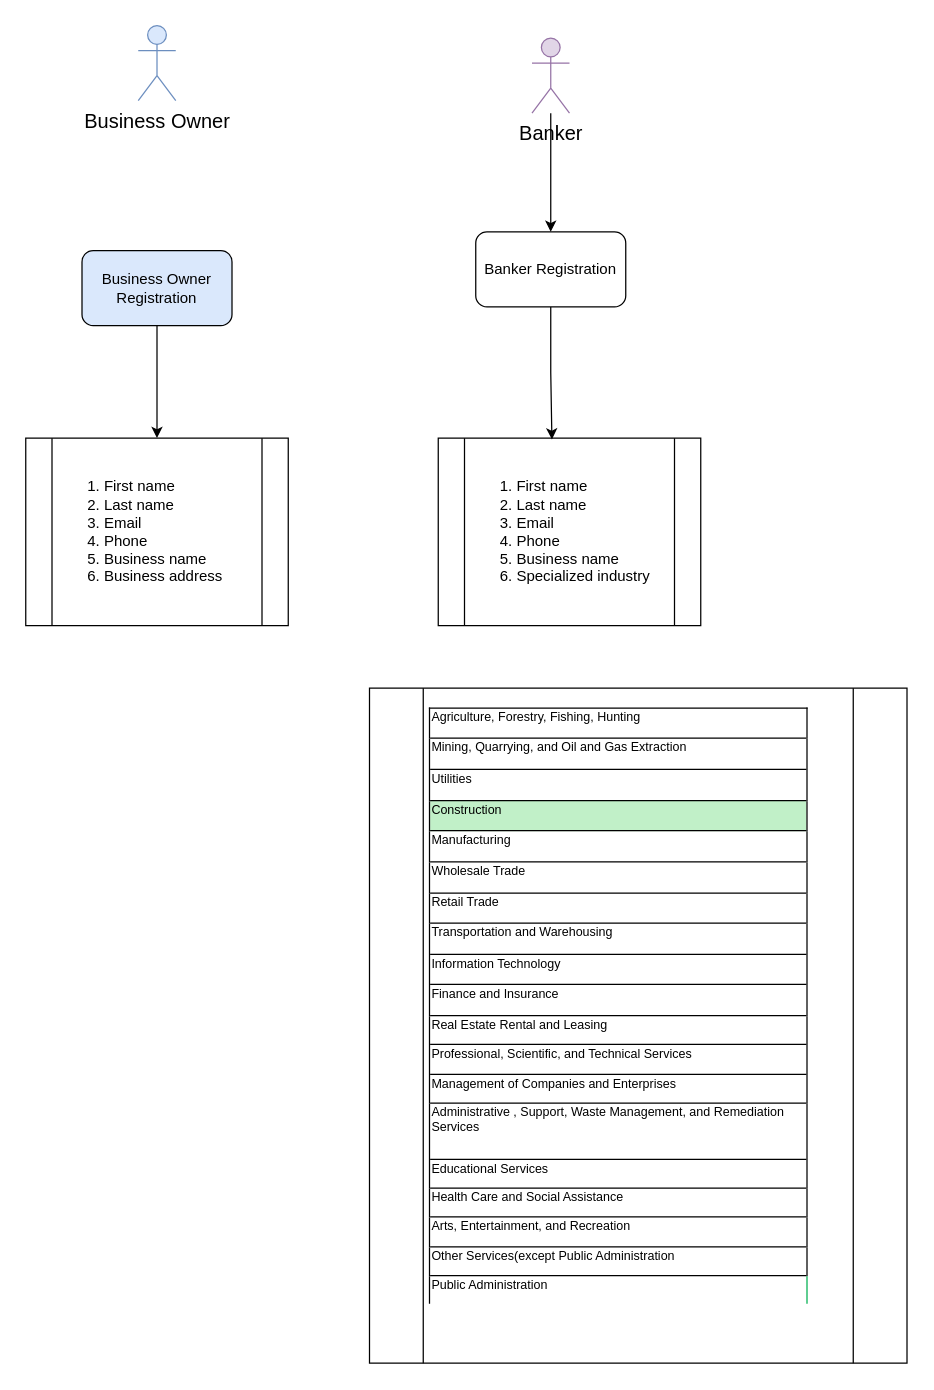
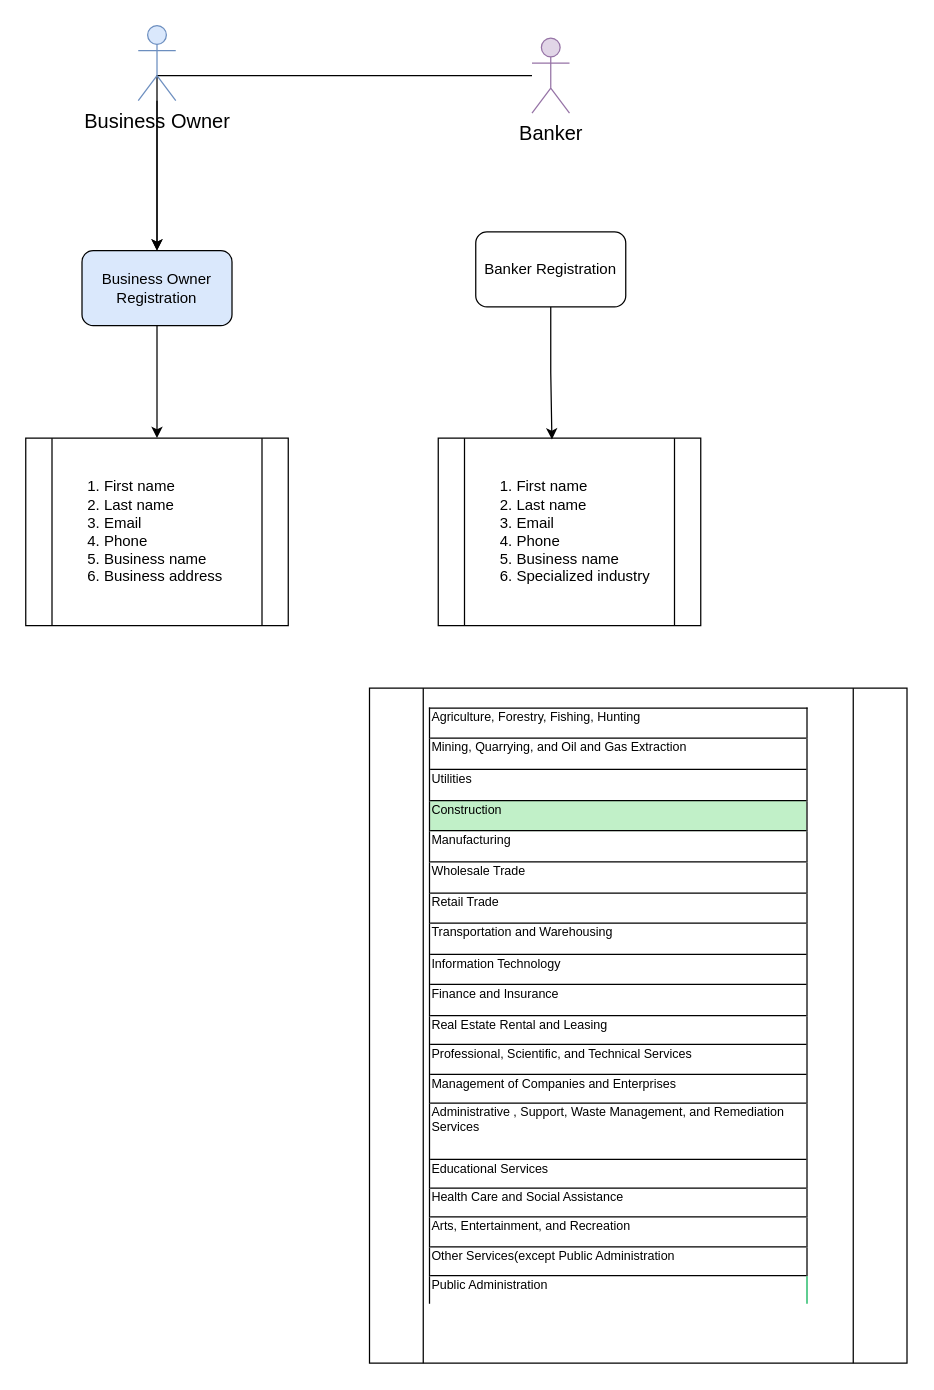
edge "Banker" -> "Banker Registration": now "Banker" -> "Business Owner Registration"
edge "Business Owner" -> "Business Owner Registration": added
